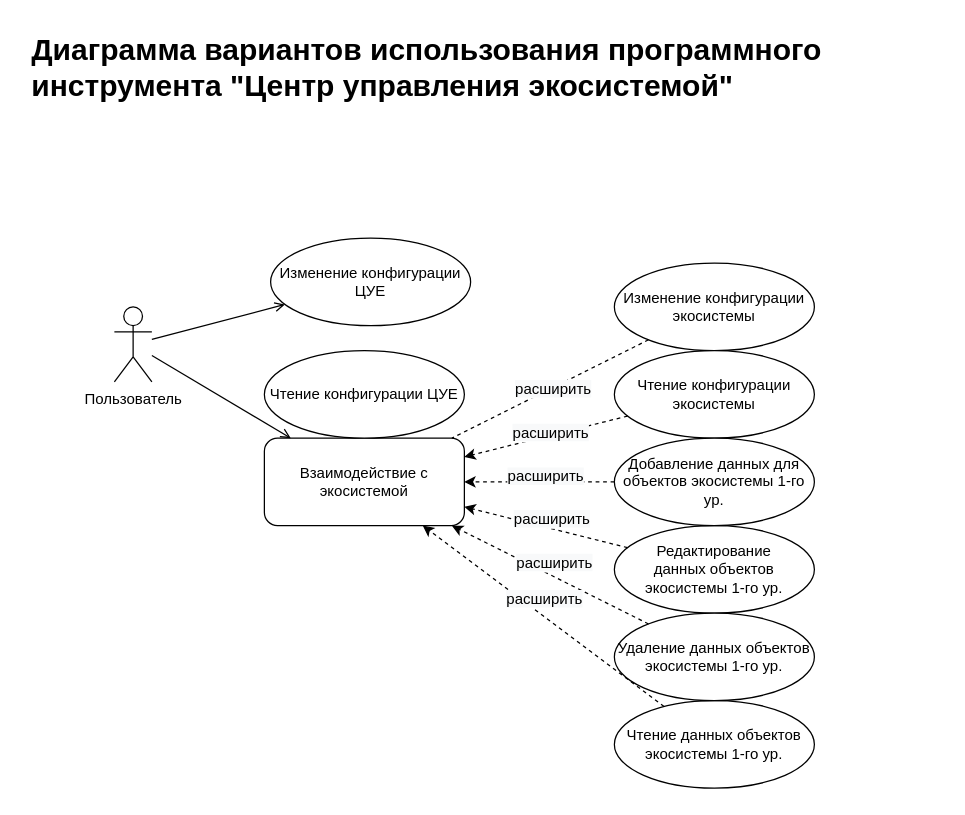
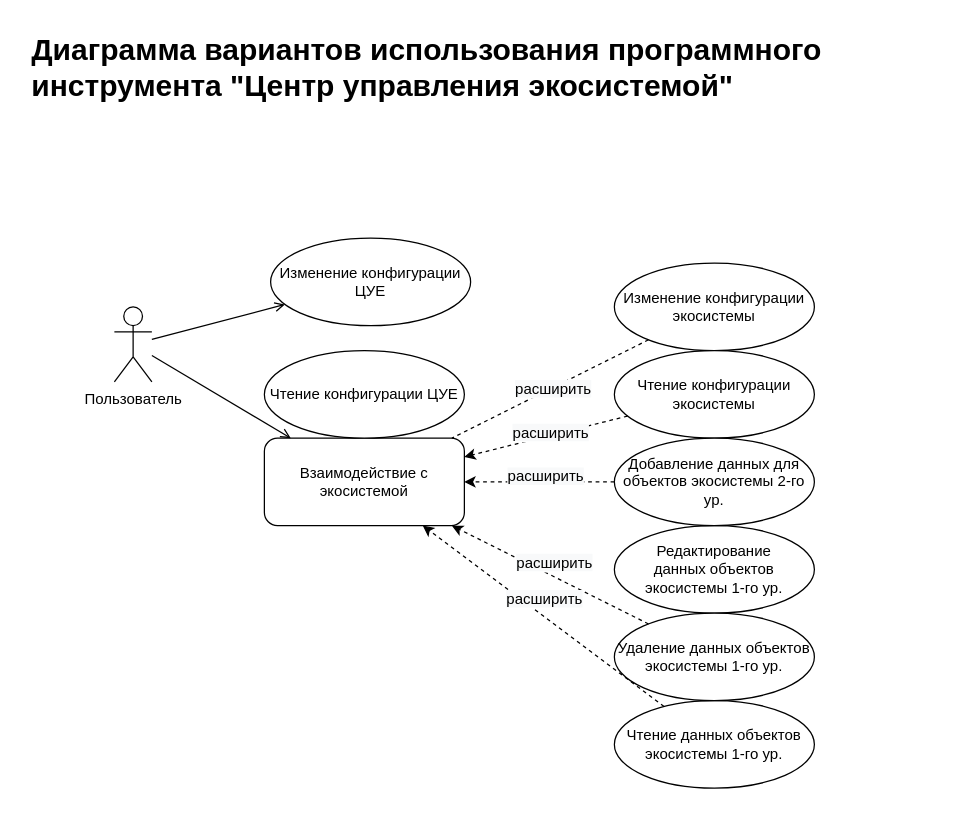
node "Добавление данных для объектов экосистемы 1-го ур.": label "Добавление данных для объектов экосистемы 1-го ур." -> "Добавление данных для объектов экосистемы 2-го ур."
edge "Редактирование данных объектовэкосистемы 1-го ур." -> "Взаимодействие с экосистемой": removed, label "расширить"
